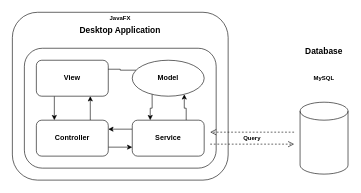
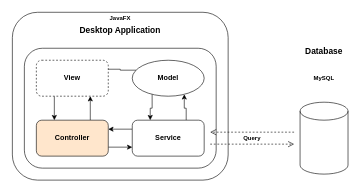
node "View": style solid -> dashed
node "Controller": fillcolor #ffffff -> #ffe6cc
